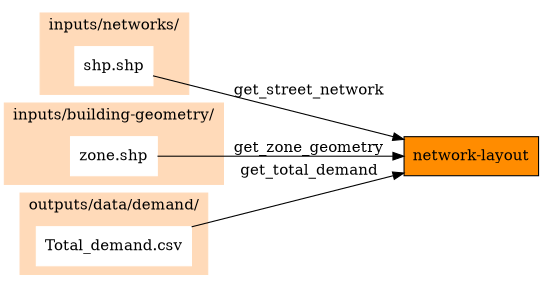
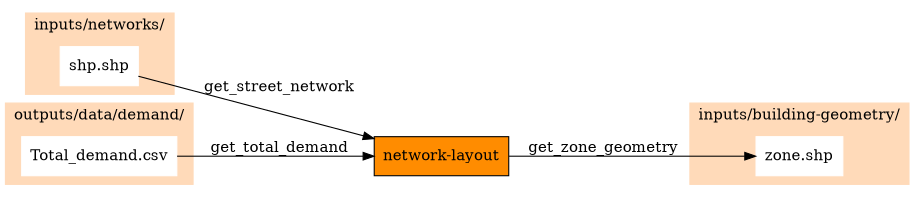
edge "zone.shp" -> "network-layout": reversed
